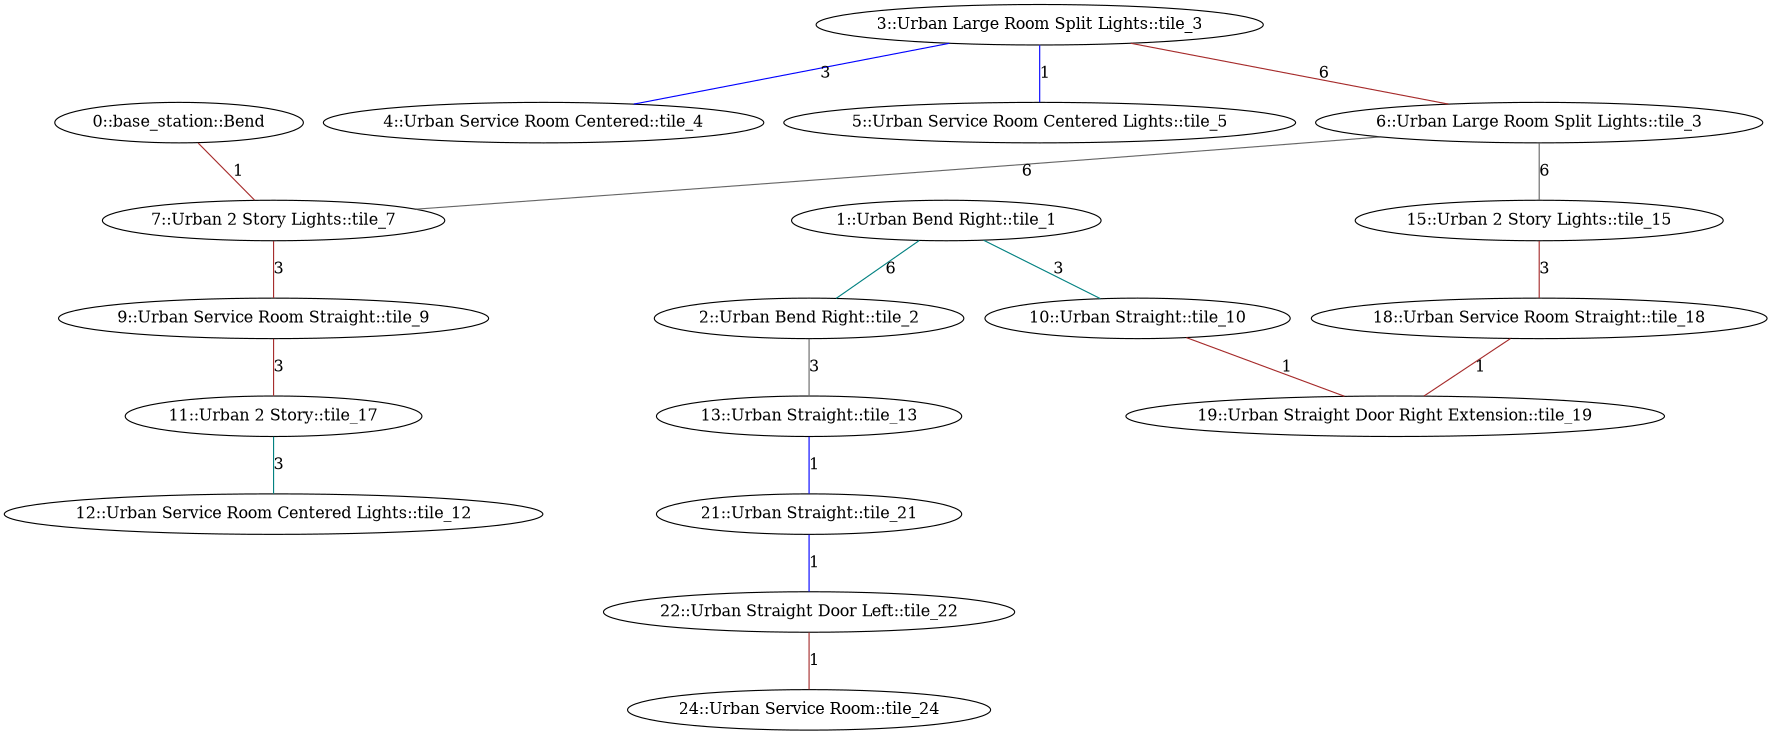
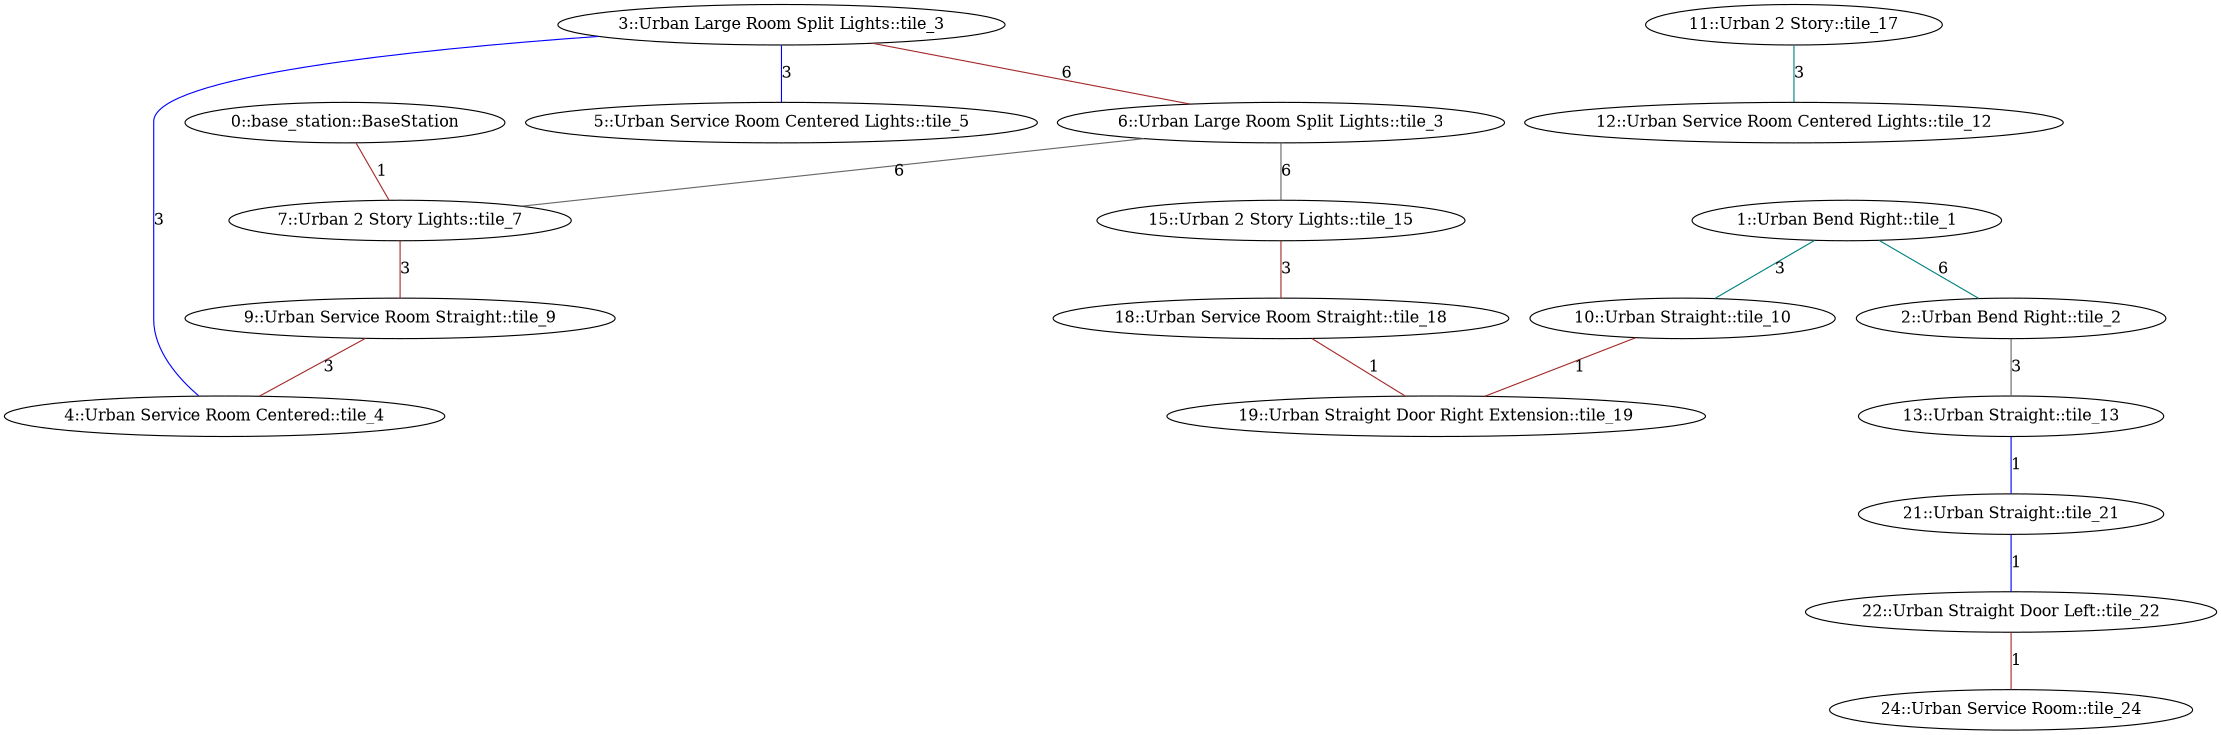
edge "3::Urban Large Room Split Lights::tile_3" -- "5::Urban Service Room Centered Lights::tile_5": label "1" -> "3"
node "0::base_station::Bend": label "0::base_station::Bend" -> "0::base_station::BaseStation"
edge "9::Urban Service Room Straight::tile_9" -- "11::Urban 2 Story::tile_17": now "9::Urban Service Room Straight::tile_9" -- "4::Urban Service Room Centered::tile_4"
